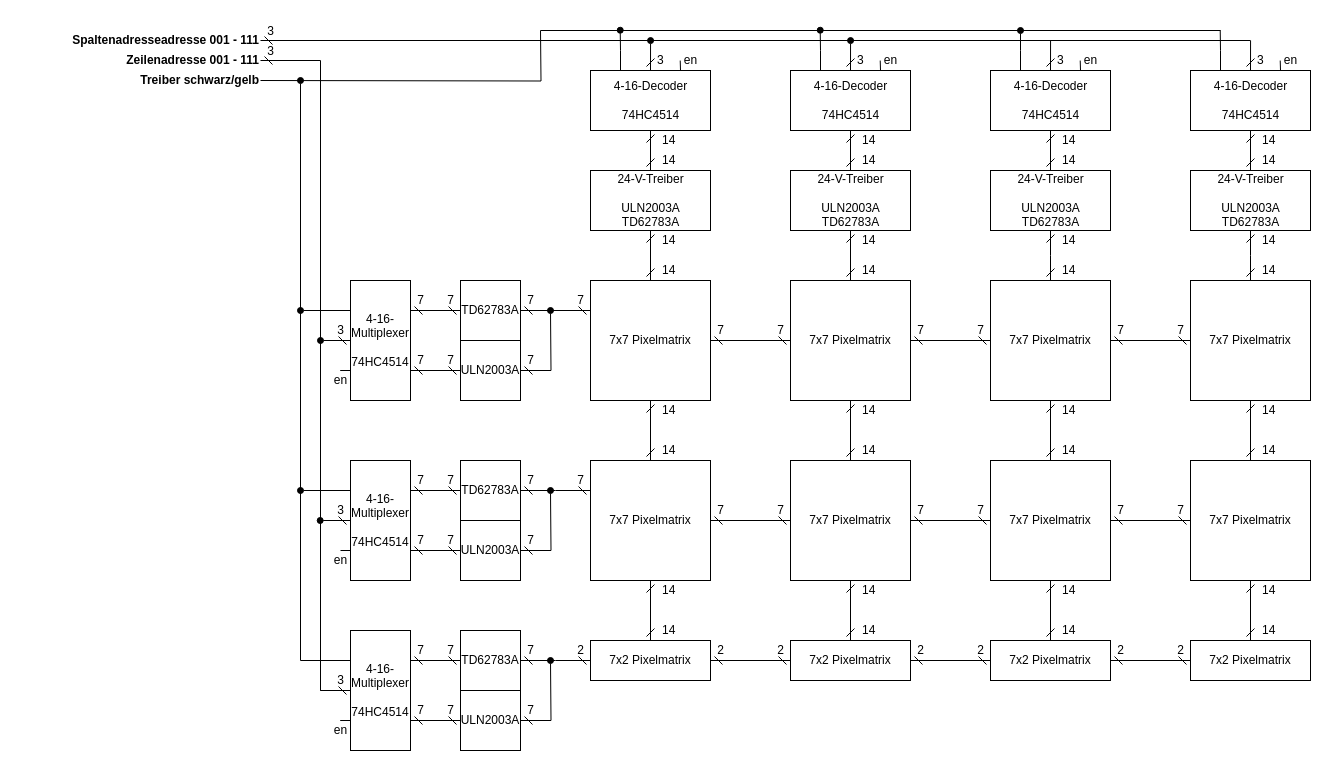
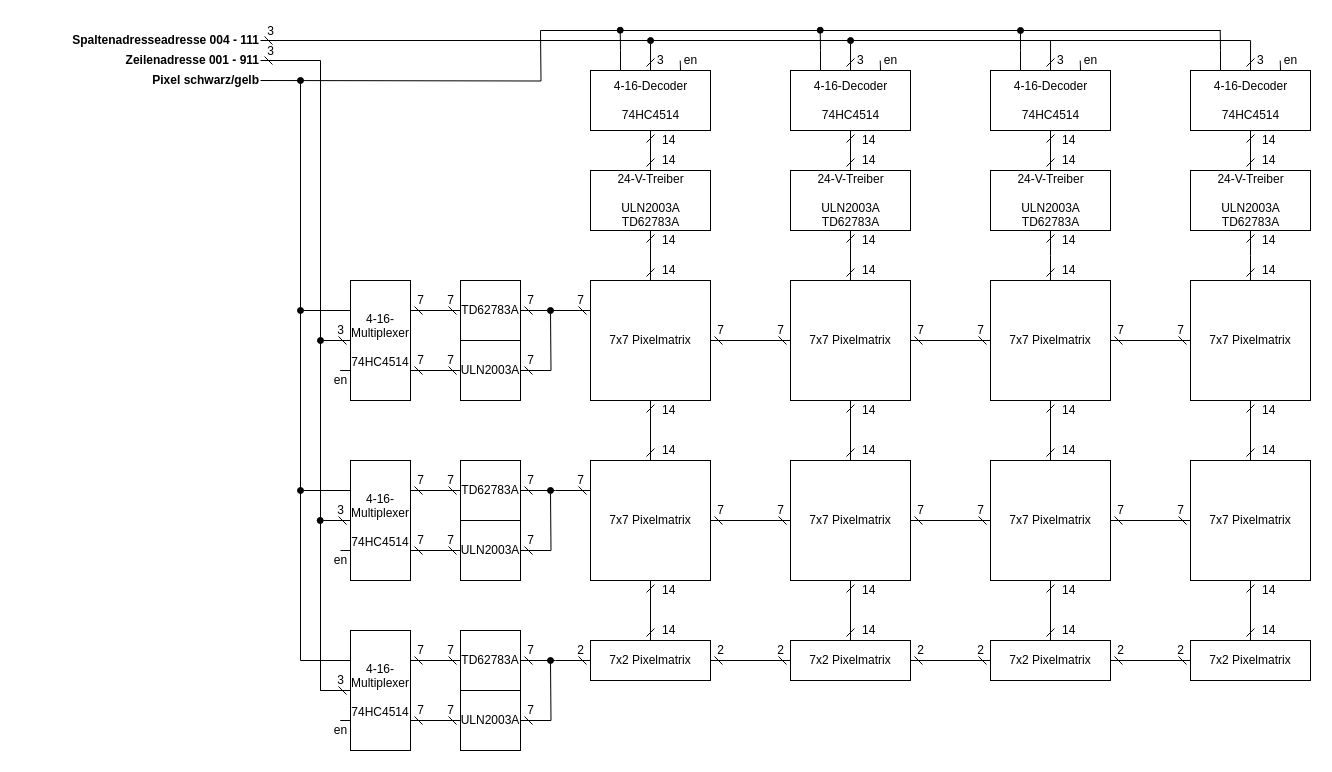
node "Spaltenadresseadresse 001 - 111": label "Spaltenadresseadresse 001 - 111" -> "Spaltenadresseadresse 004 - 111"
node "Zeilenadresse 001 - 111": label "Zeilenadresse 001 - 111" -> "Zeilenadresse 001 - 911"
node "Treiber schwarz/gelb": label "Treiber schwarz/gelb" -> "Pixel schwarz/gelb"
